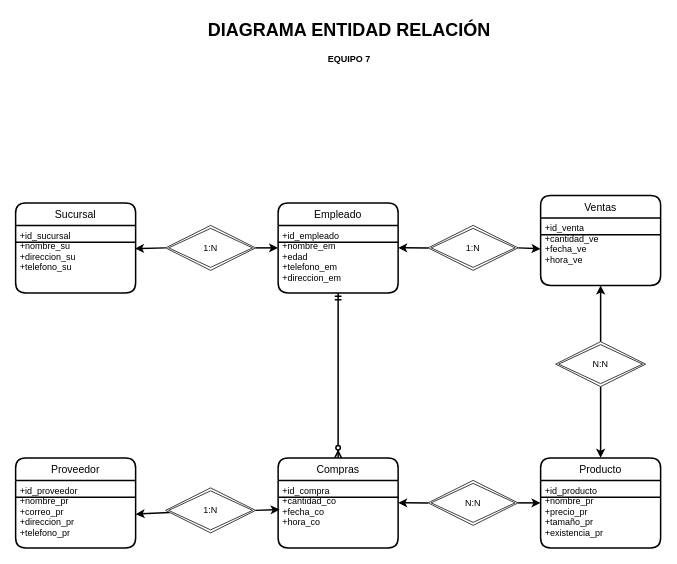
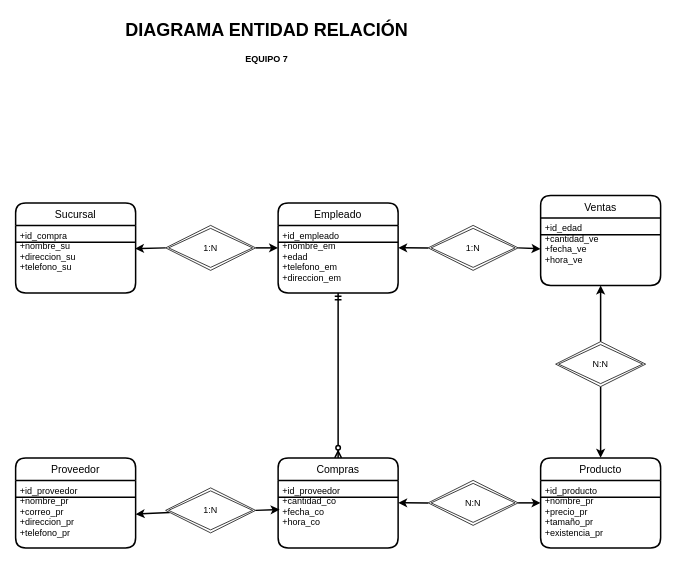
node "DIAGRAMA ENTIDAD RELACIÓN EQUIPO 7": moved (349, 60) -> (267, 60)
node "+id_venta +cantidad_ve +fecha_ve +hora_ve": label "+id_venta +cantidad_ve +fecha_ve +hora_ve" -> "+id_edad +cantidad_ve +fecha_ve +hora_ve"
node "+id_sucursal +nombre_su +direccion_su +telefono_su": label "+id_sucursal +nombre_su +direccion_su +telefono_su" -> "+id_compra +nombre_su +direccion_su +telefono_su"
node "+id_compra +cantidad_co +fecha_co +hora_co": label "+id_compra +cantidad_co +fecha_co +hora_co" -> "+id_proveedor +cantidad_co +fecha_co +hora_co"
